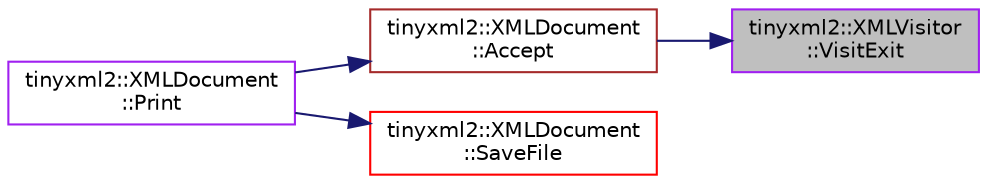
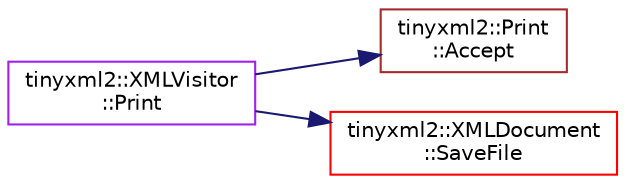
node "tinyxml2::XMLDocument ::Accept": label "tinyxml2::XMLDocument ::Accept" -> "tinyxml2::Print ::Accept"
node "tinyxml2::XMLVisitor ::VisitExit": removed
node "tinyxml2::XMLDocument ::Print": label "tinyxml2::XMLDocument ::Print" -> "tinyxml2::XMLVisitor ::Print"
